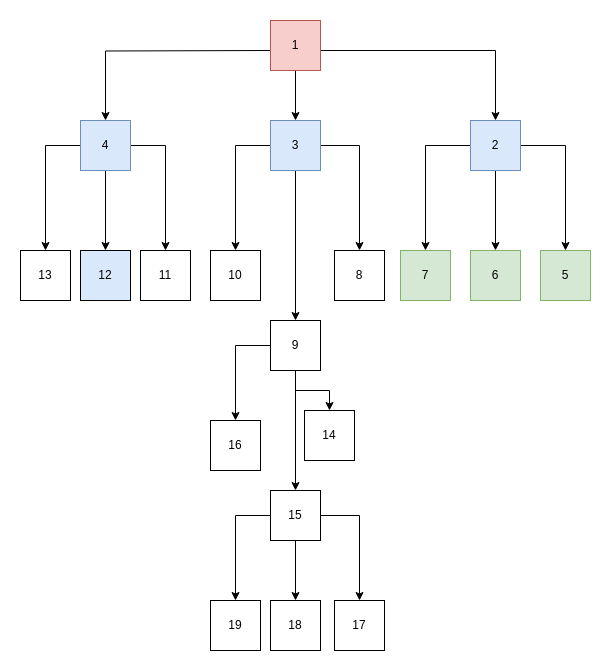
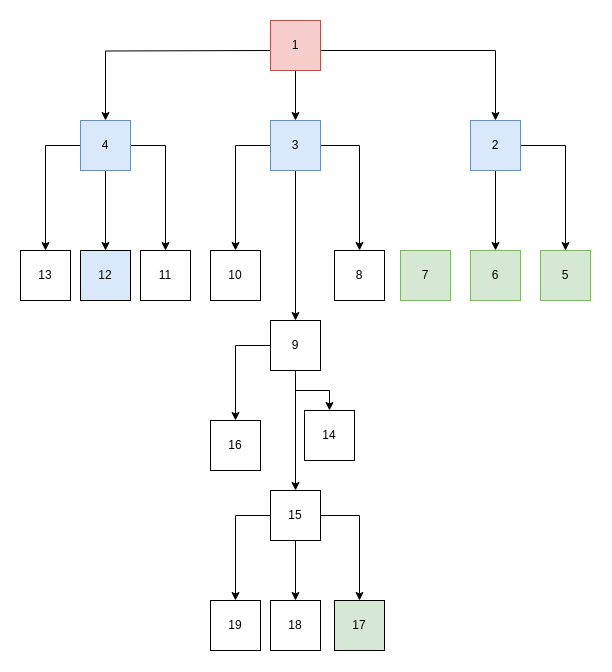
edge "2" -> "7": removed
node "17": fillcolor #ffffff -> #d5e8d4
